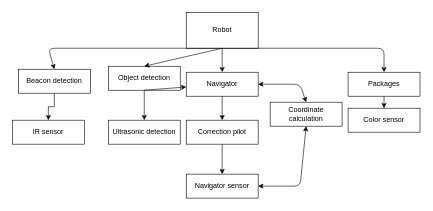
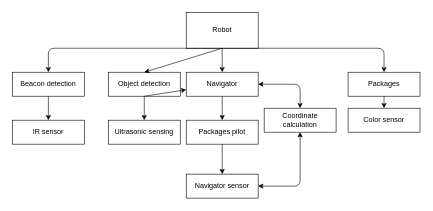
node "Object detection": moved (144, 78) -> (144, 84)
node "Beacon detection": moved (54, 81) -> (48, 84)
node "Coordinate calculation": moved (306, 114) -> (300, 120)
node "Ultrasonic detection": label "Ultrasonic detection" -> "Ultrasonic sensing"
node "Correction pilot": label "Correction pilot" -> "Packages pilot"
